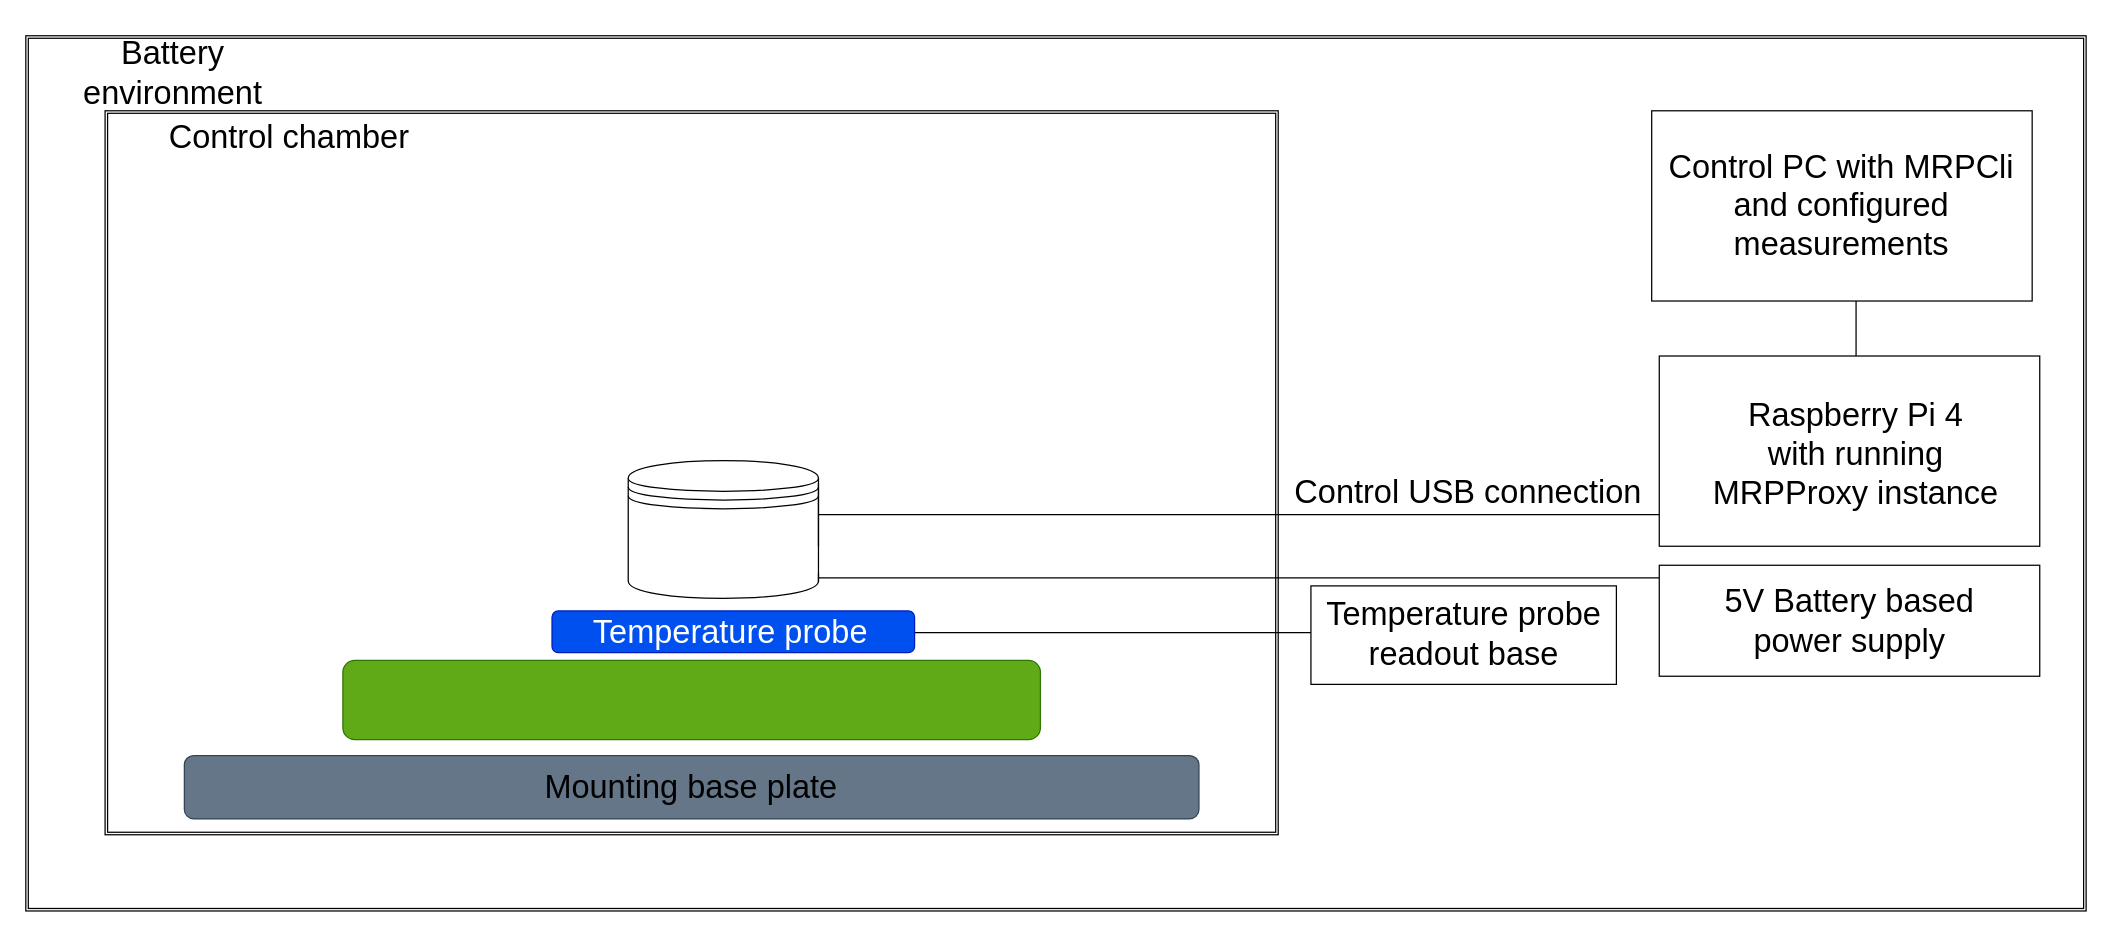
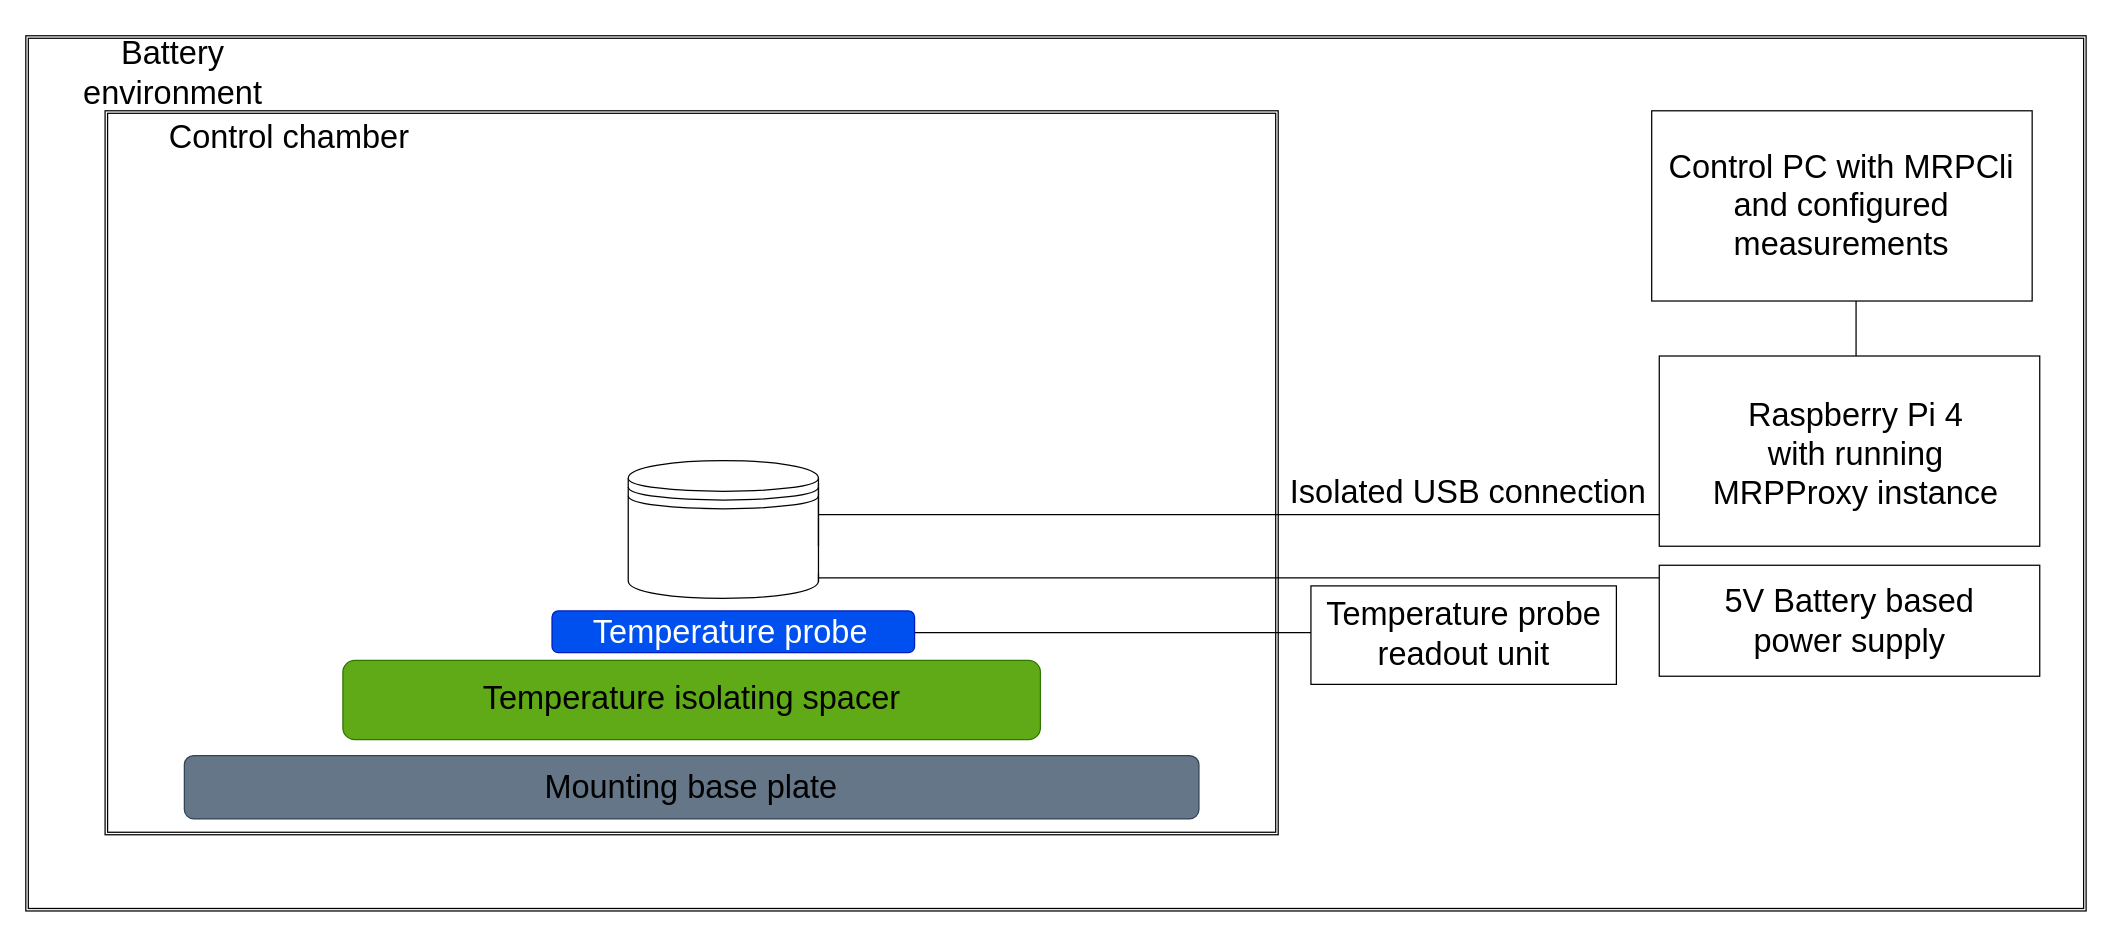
node "Control USB connection": label "Control USB connection" -> "Isolated USB connection"
node "Temperature probe readout base": label "Temperature probe readout base" -> "Temperature probe readout unit"
node "Temperature isolating spacer": added
